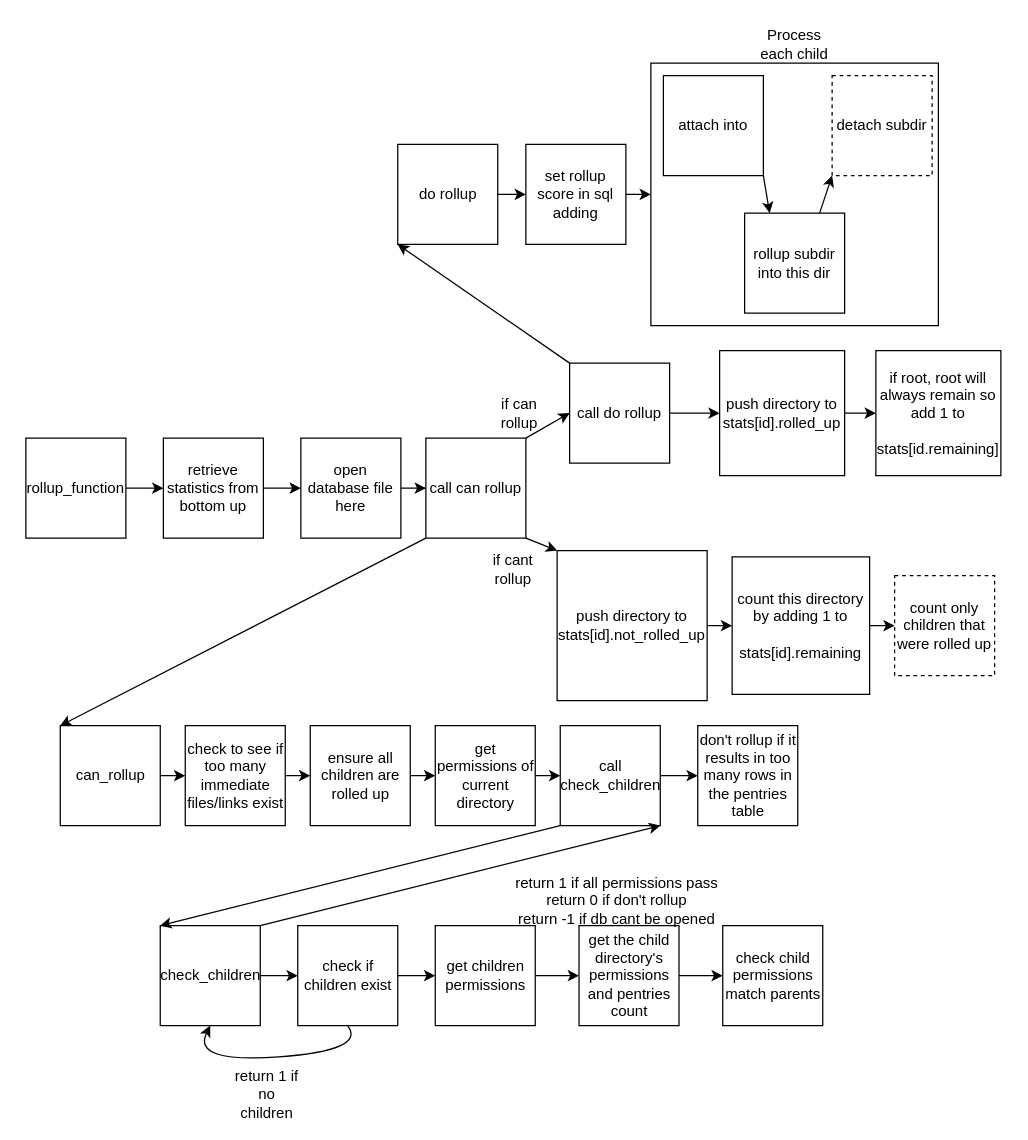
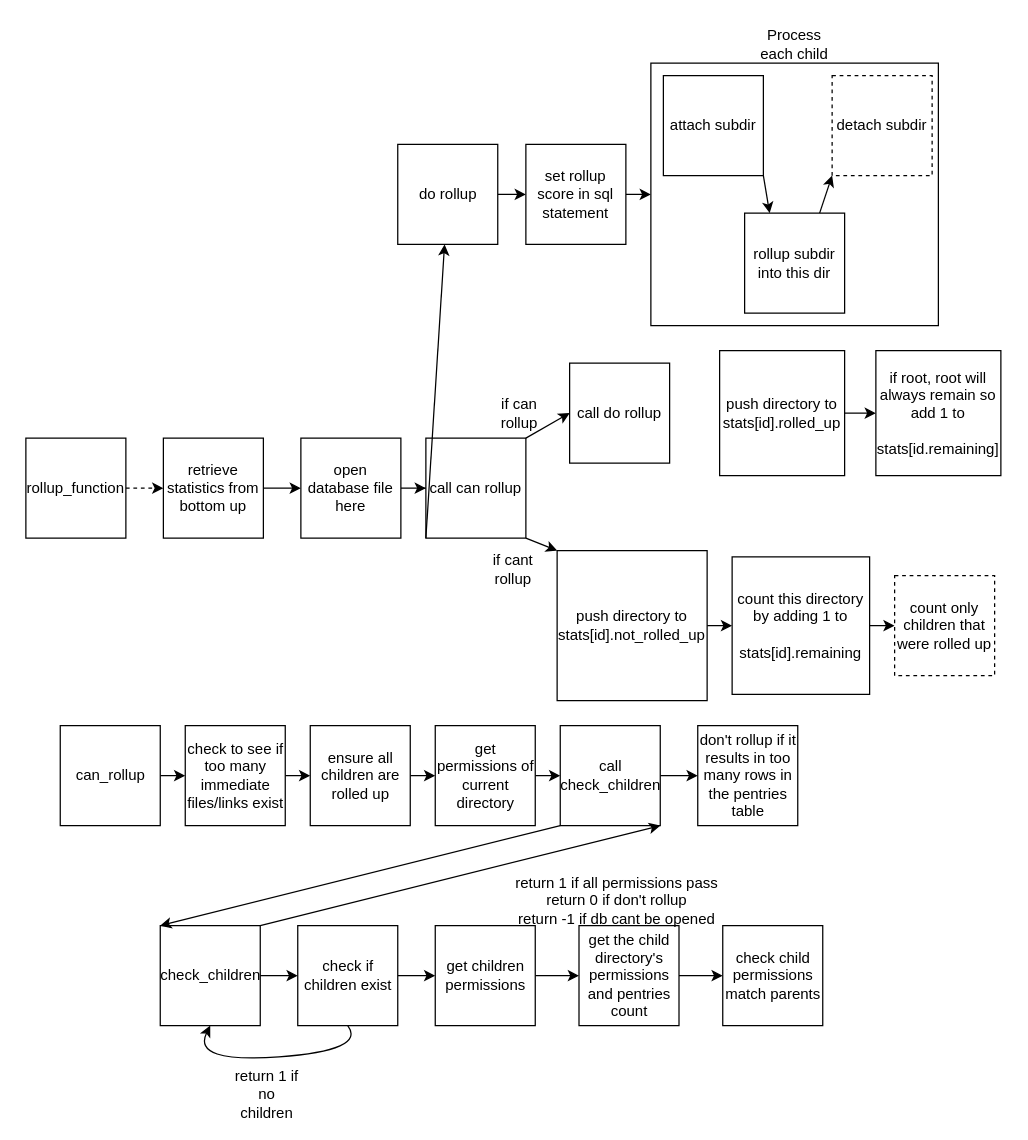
node "attach into": label "attach into" -> "attach subdir"
node "set rollup score in sql adding": label "set rollup score in sql adding" -> "set rollup score in sql statement"
edge "call do rollup" -> "do rollup": removed
edge "call do rollup" -> "push directory to stats[id].rolled_up": removed
edge "rollup_function" -> "retrieve statistics from bottom up": style solid -> dashed
edge "call can rollup" -> "can_rollup": now "call can rollup" -> "do rollup"
